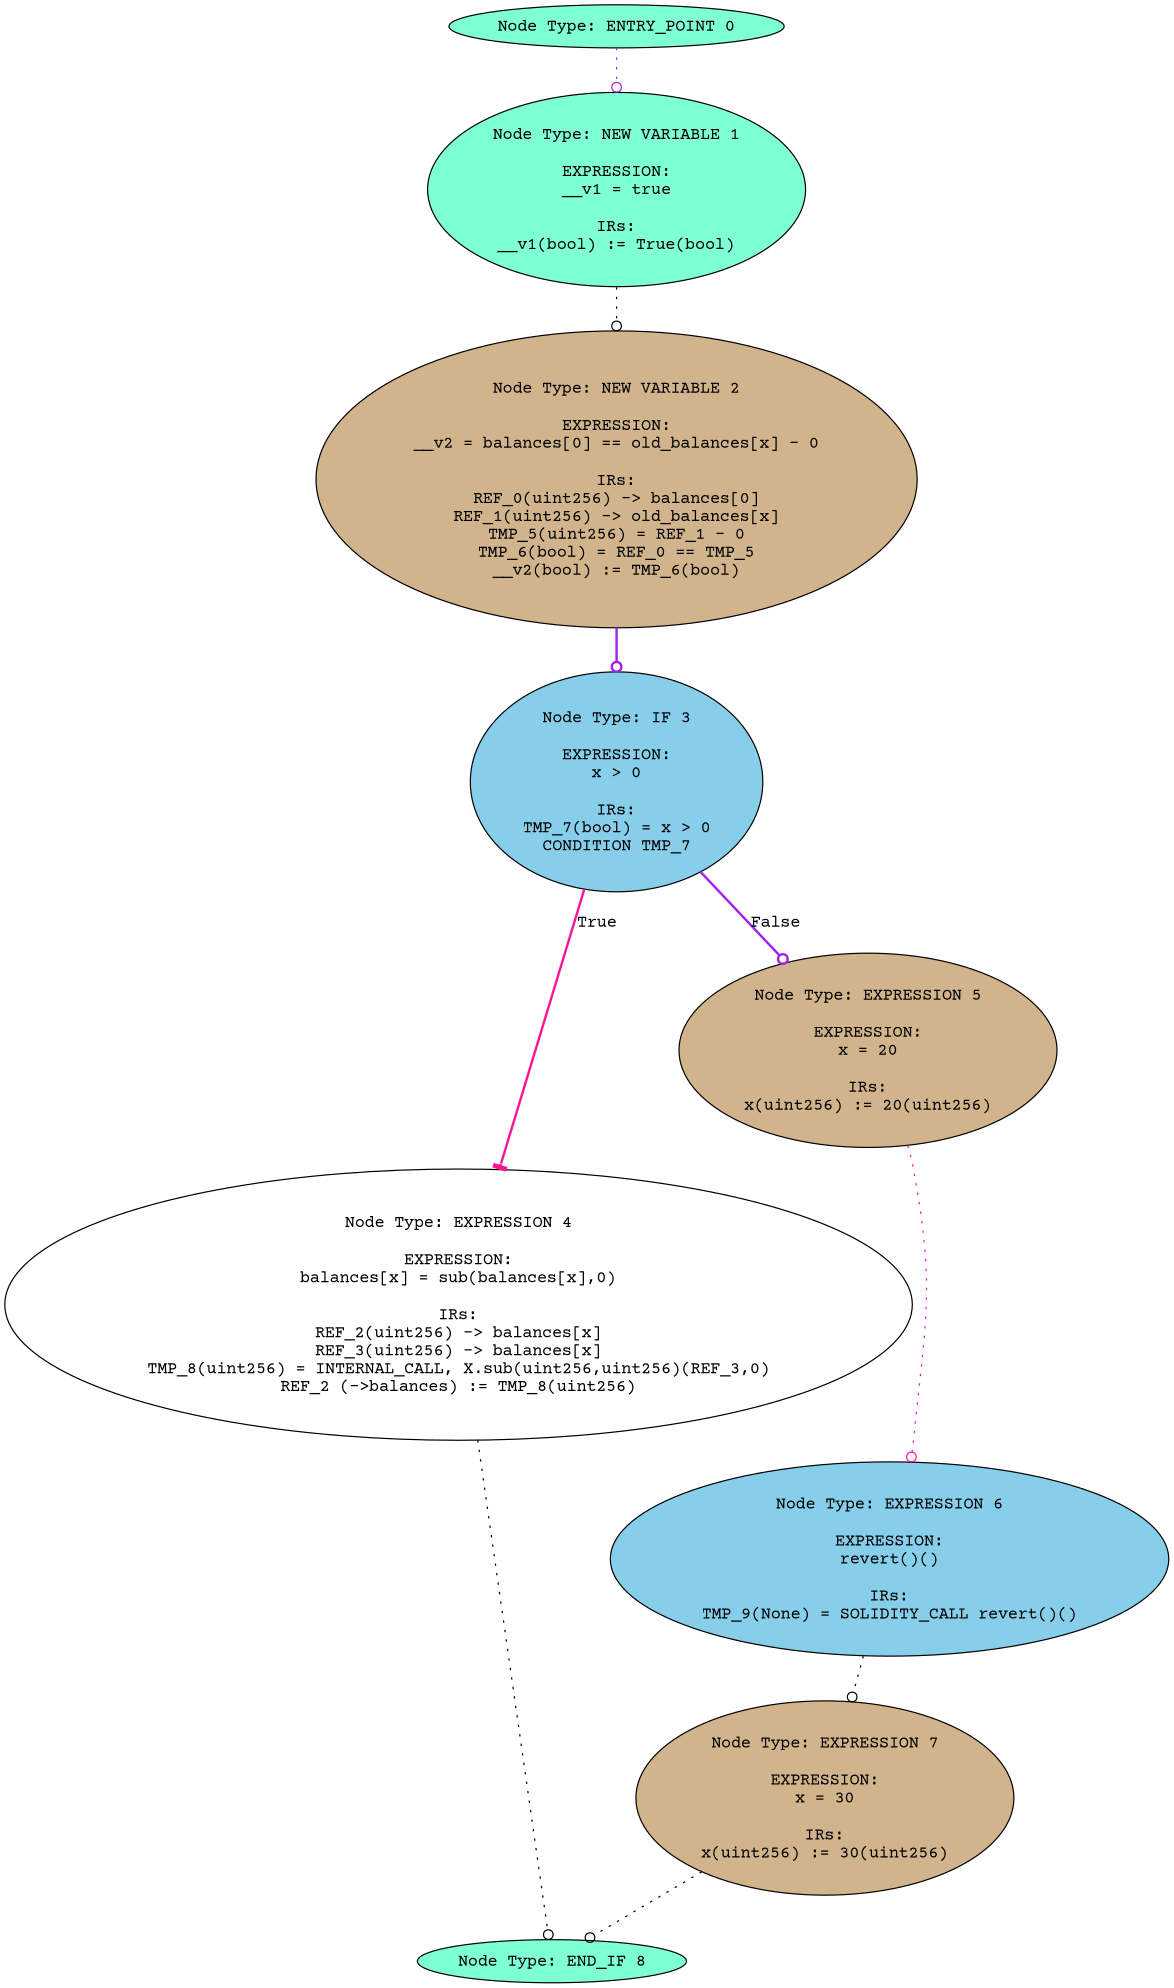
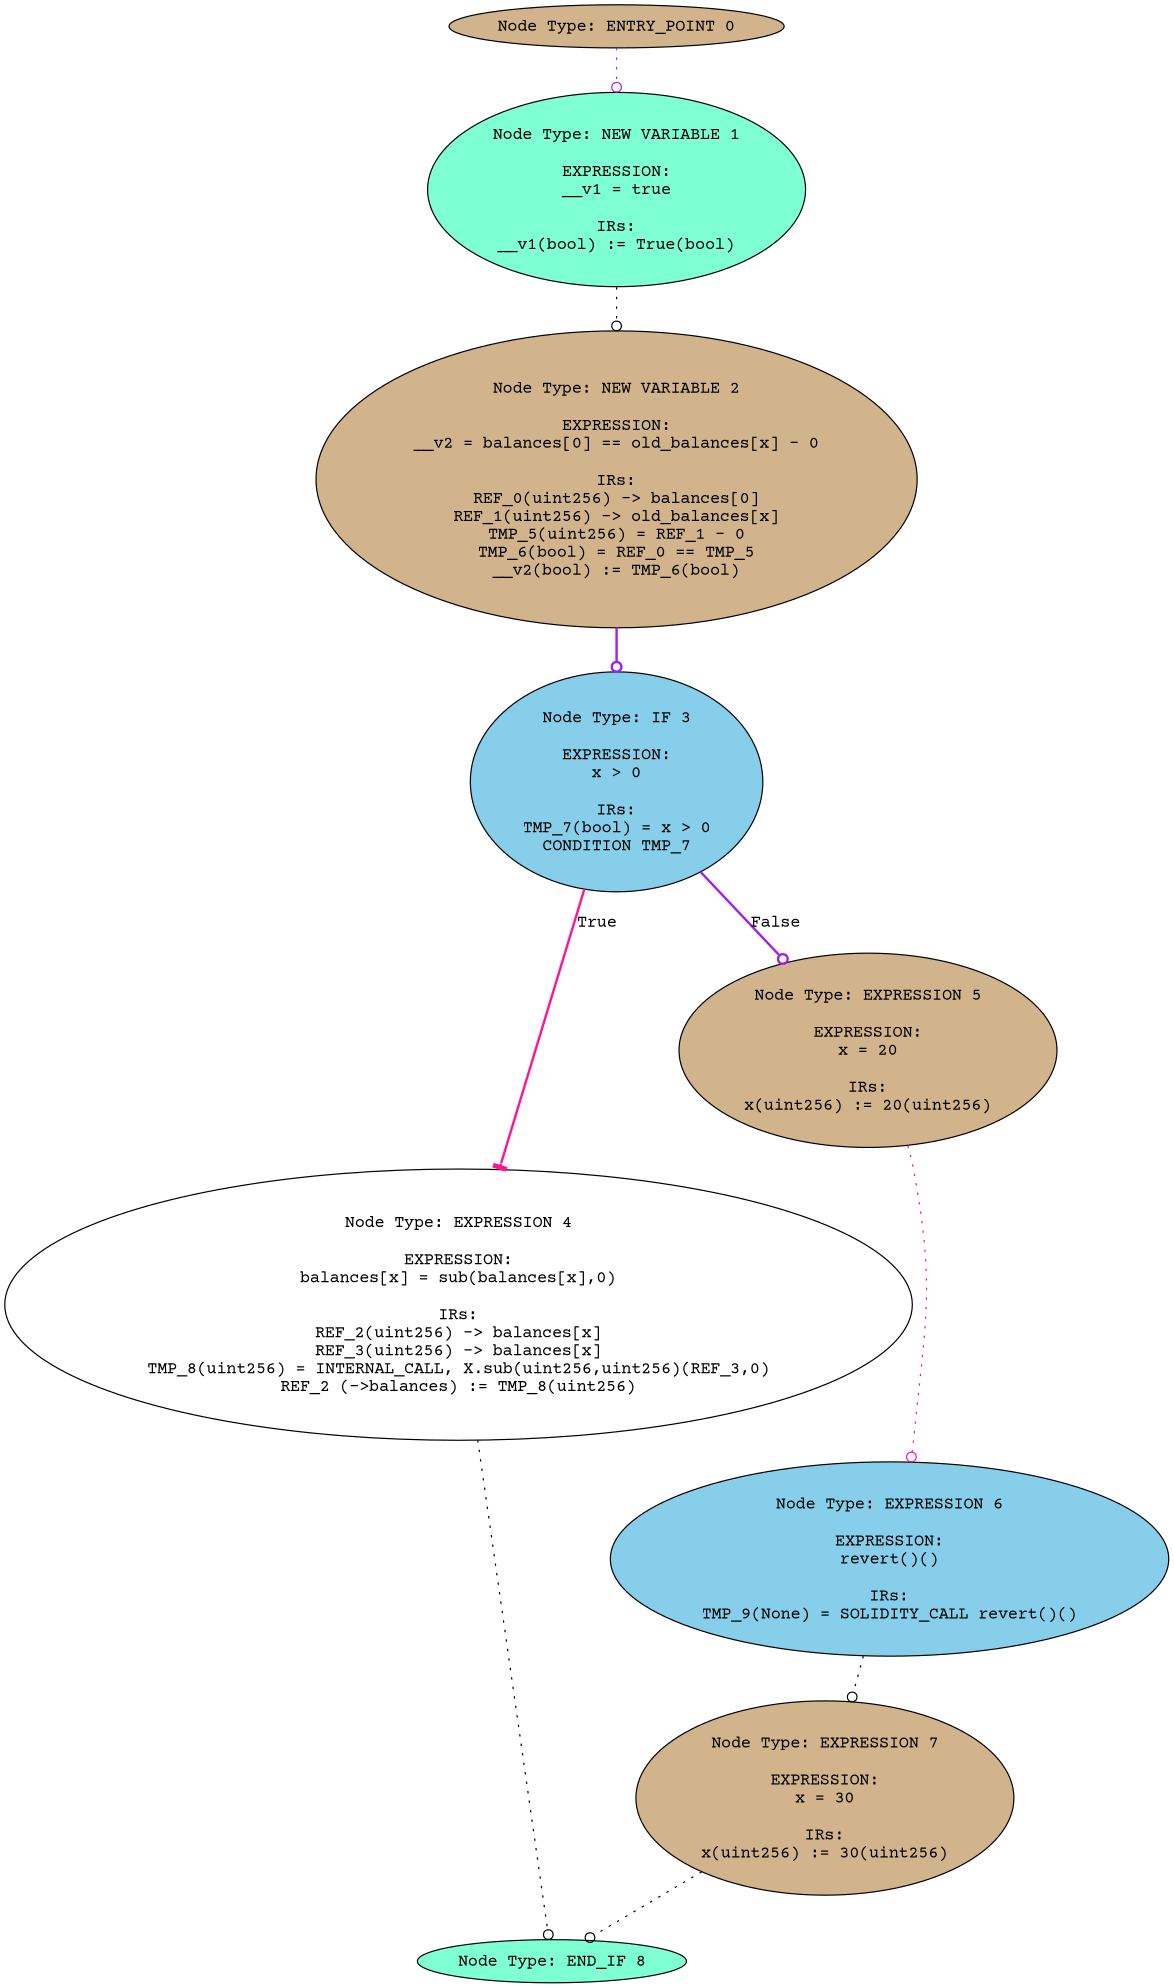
node "Node Type: ENTRY_POINT 0": fillcolor aquamarine -> tan
